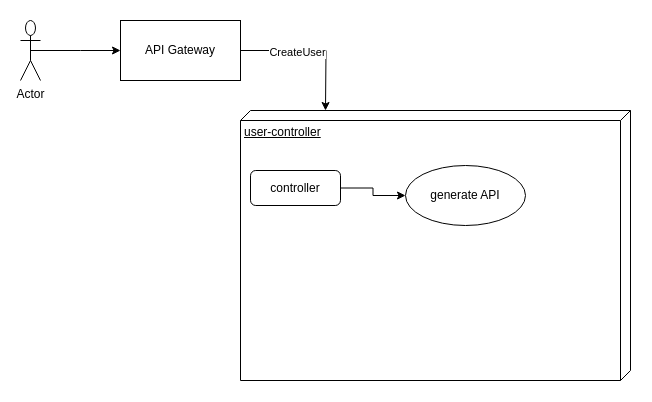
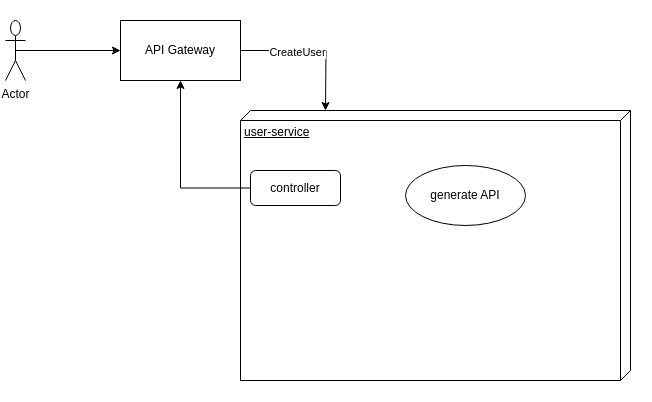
node "Actor": moved (31, 51) -> (16, 51)
node "user-controller": label "user-controller" -> "user-service"
edge "controller" -> "generate API": now "controller" -> "API Gateway"
